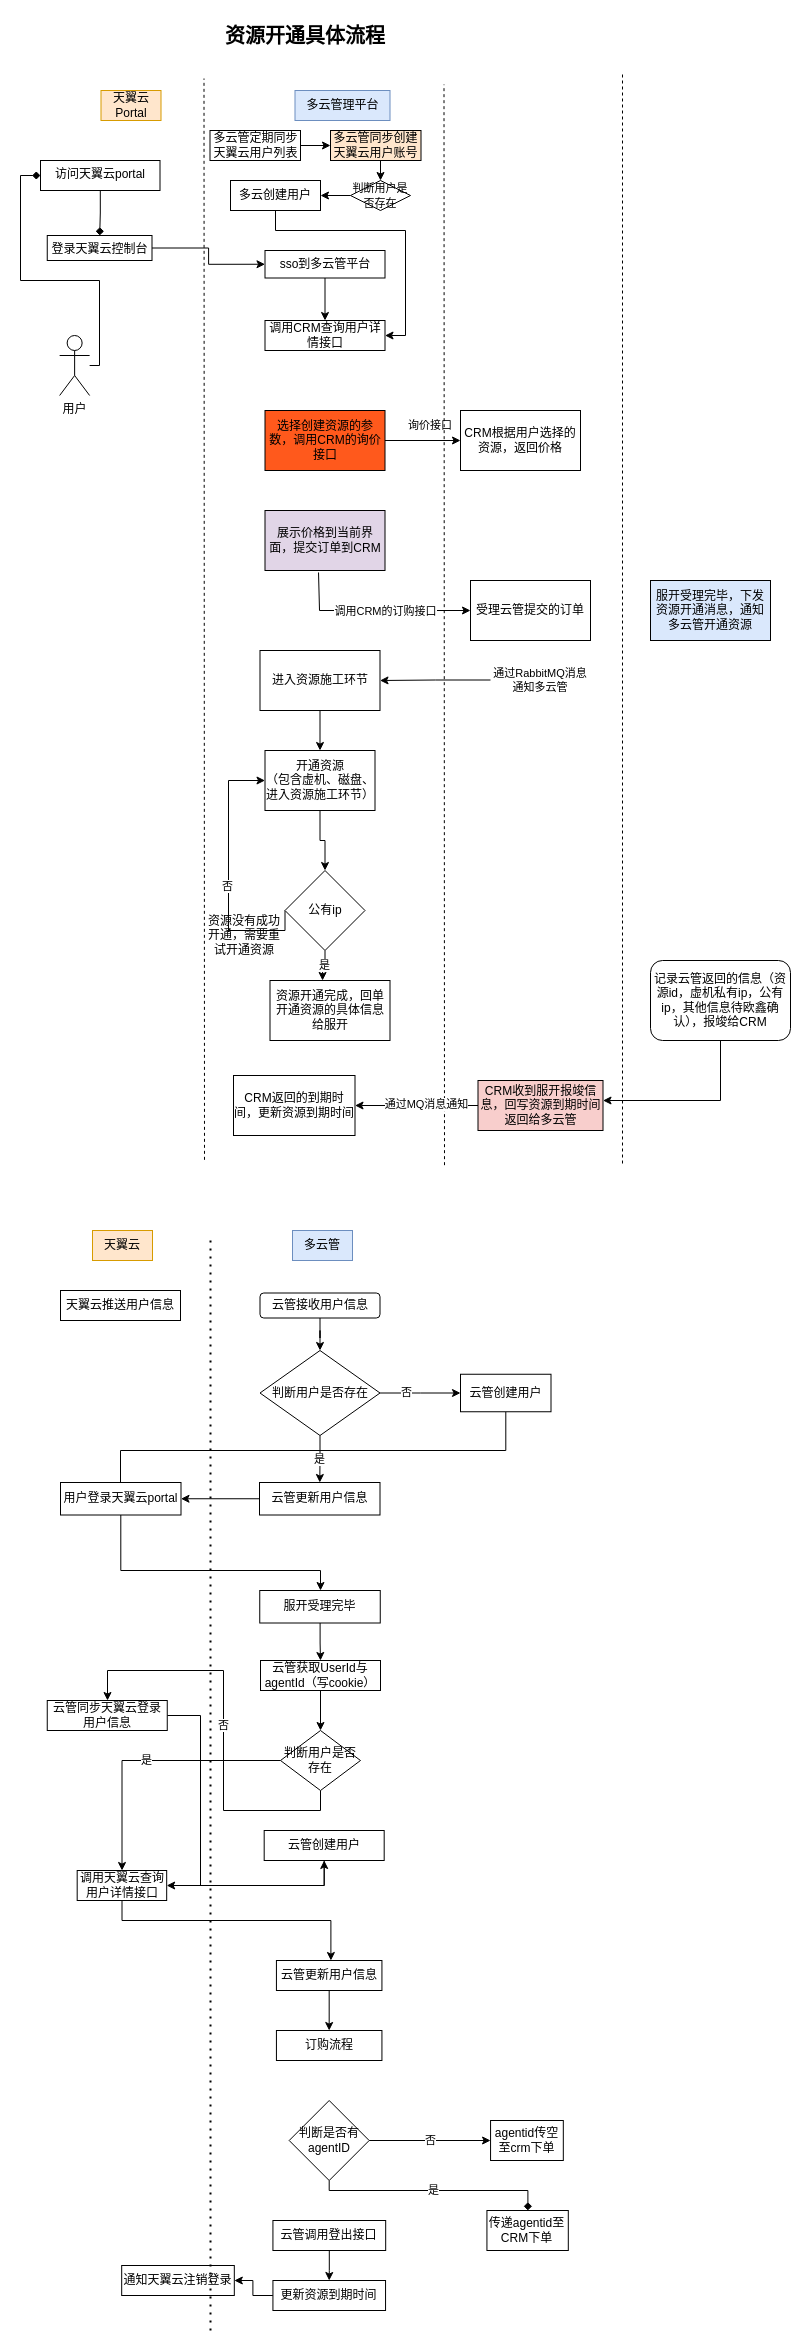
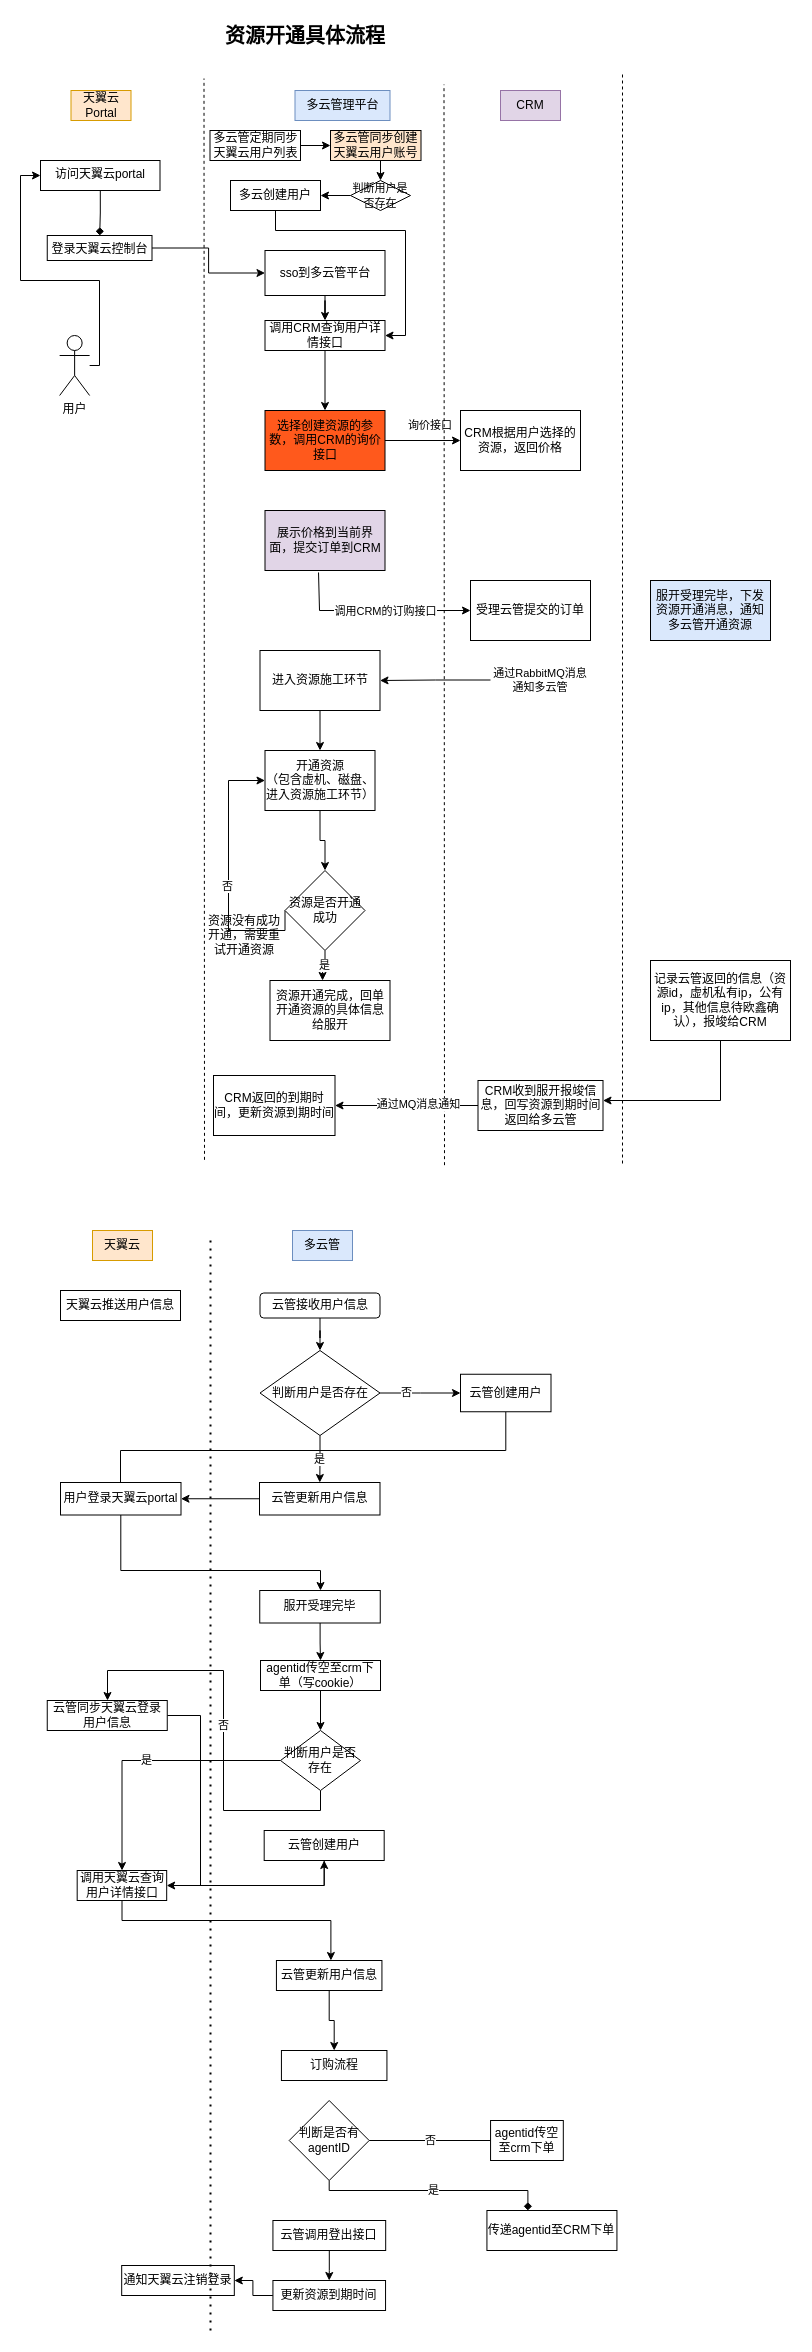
node "天翼云Portal": moved (131, 106) -> (101, 106)
node "CRM": added
edge "用户" -> "访问天翼云portal": arrowhead diamond -> classic
node "sso到多云管平台": size 120x28 -> 120x45
edge "调用CRM查询用户详情接口" -> "选择创建资源的参数，调用CRM的询价接口": added
node "公有ip": label "公有ip" -> "资源是否开通成功"
node "记录云管返回的信息（资源id，虚机私有ip，公有ip，其他信息待欧鑫确认），报竣给CRM": shape rounded rectangle -> rectangle
node "CRM返回的到期时间，更新资源到期时间": moved (294, 1106) -> (274, 1106)
node "CRM收到服开报竣信息，回写资源到期时间返回给多云管": fillcolor #f8cecc -> #ffffff
node "云管获取UserId与agentId（写cookie）": label "云管获取UserId与agentId（写cookie）" -> "agentid传空至crm下单（写cookie）"
node "订购流程": moved (329, 2046) -> (334, 2066)
edge "判断是否有agentID" -> "agentid传空至crm下单": arrowhead classic -> none
node "传递agentid至CRM下单": size 81x40 -> 130x40
